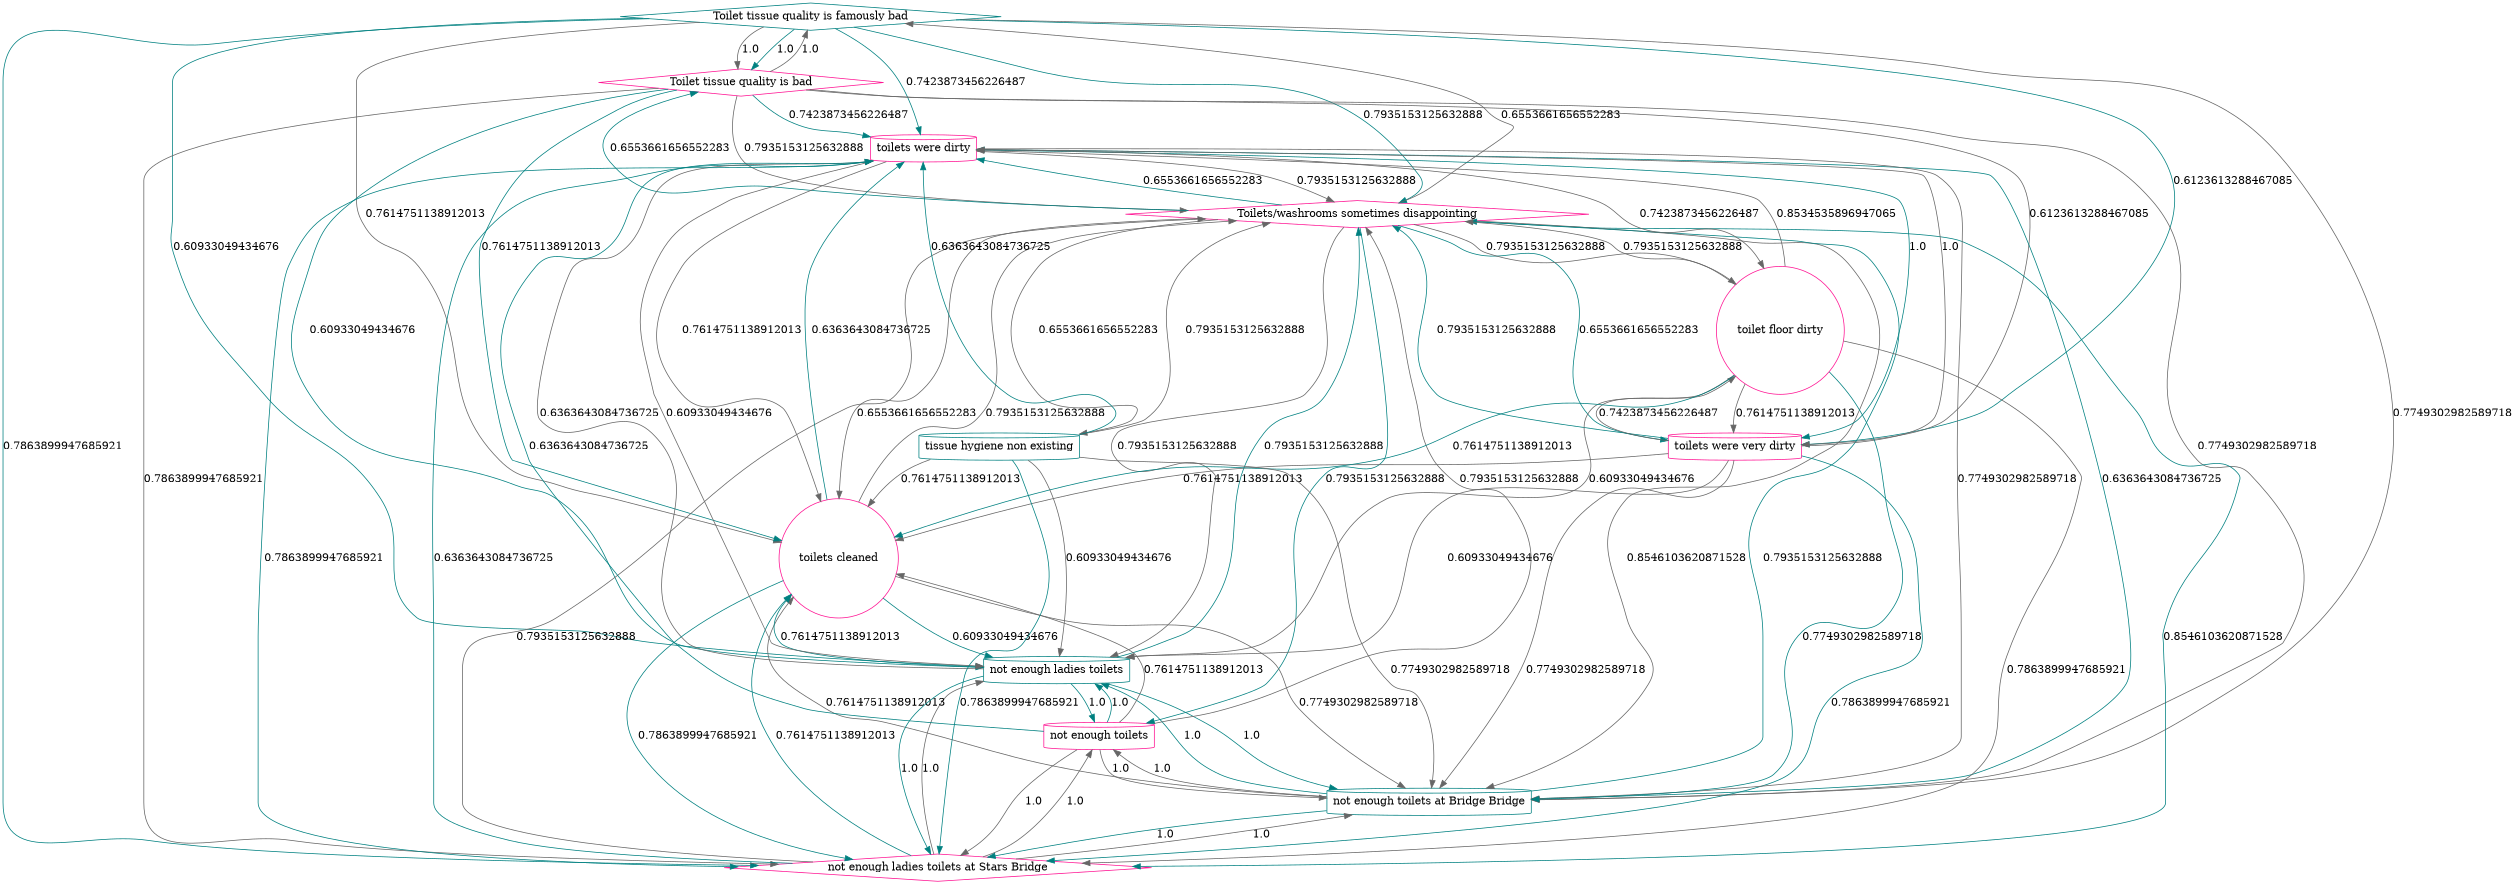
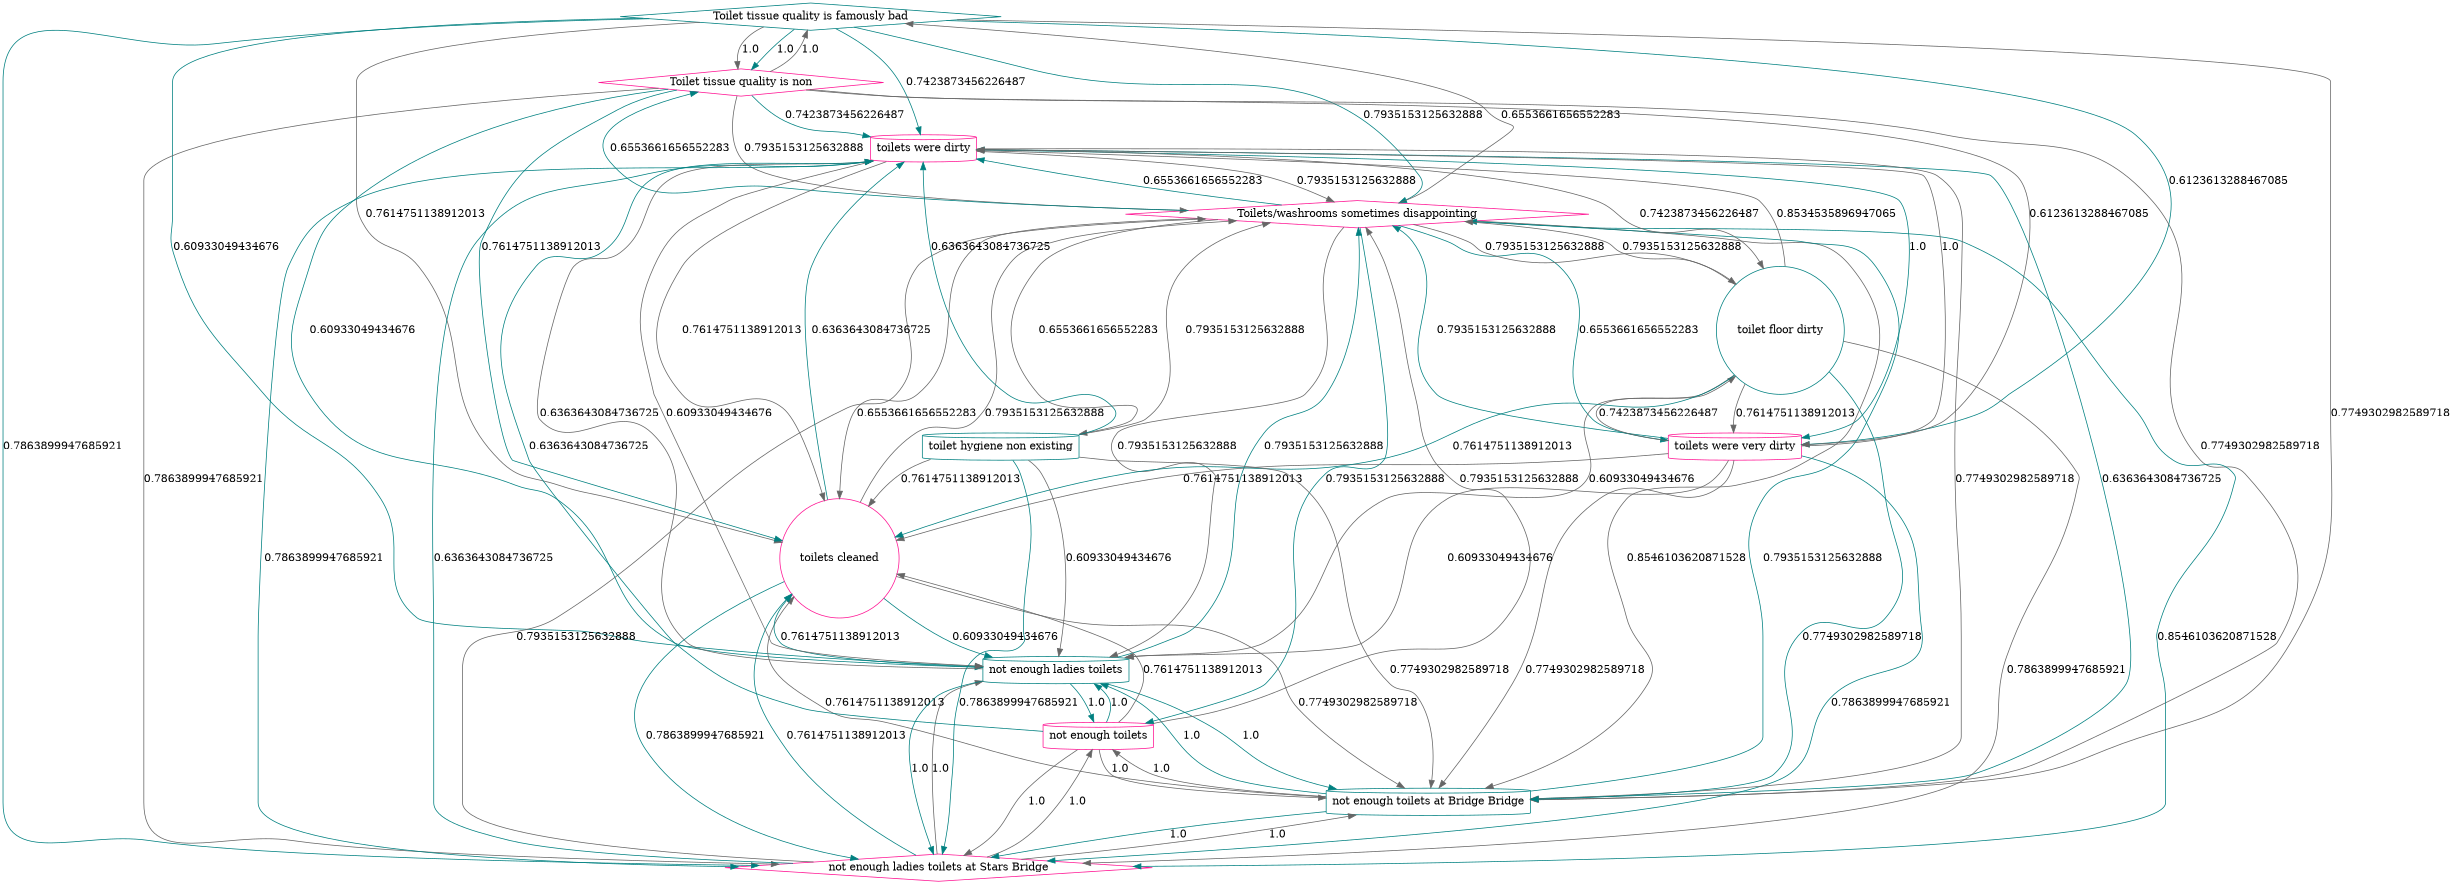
node "Toilet tissue quality is bad": label "Toilet tissue quality is bad" -> "Toilet tissue quality is non"
node "toilet floor dirty": color deeppink -> teal
node "tissue hygiene non existing": label "tissue hygiene non existing" -> "toilet hygiene non existing"
